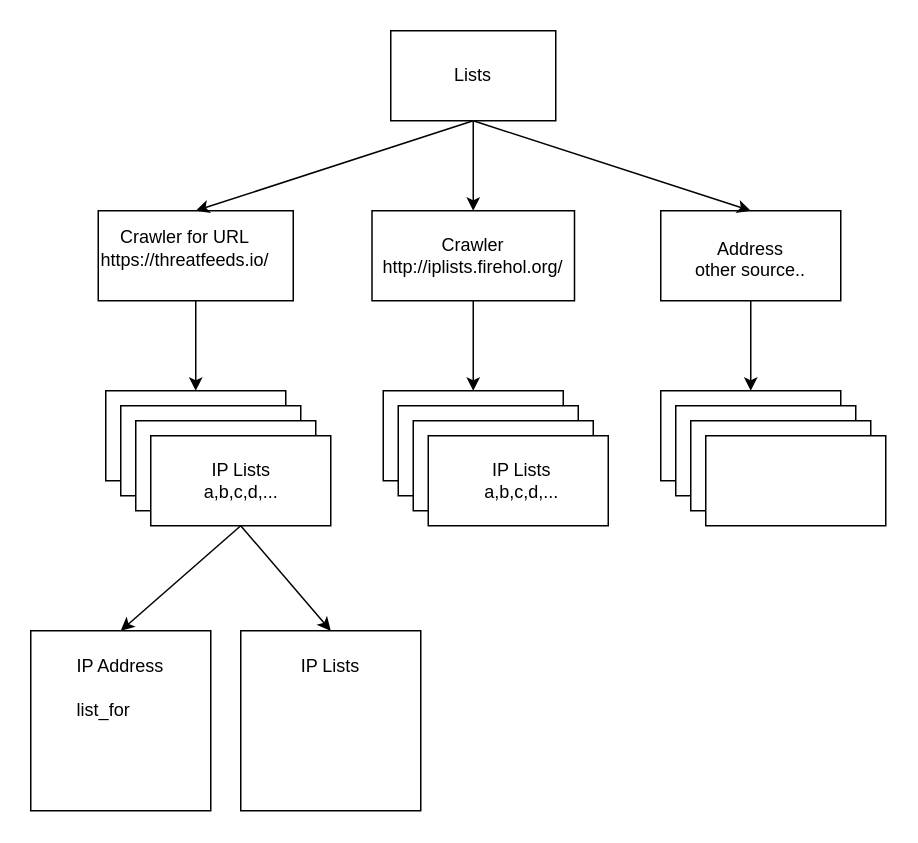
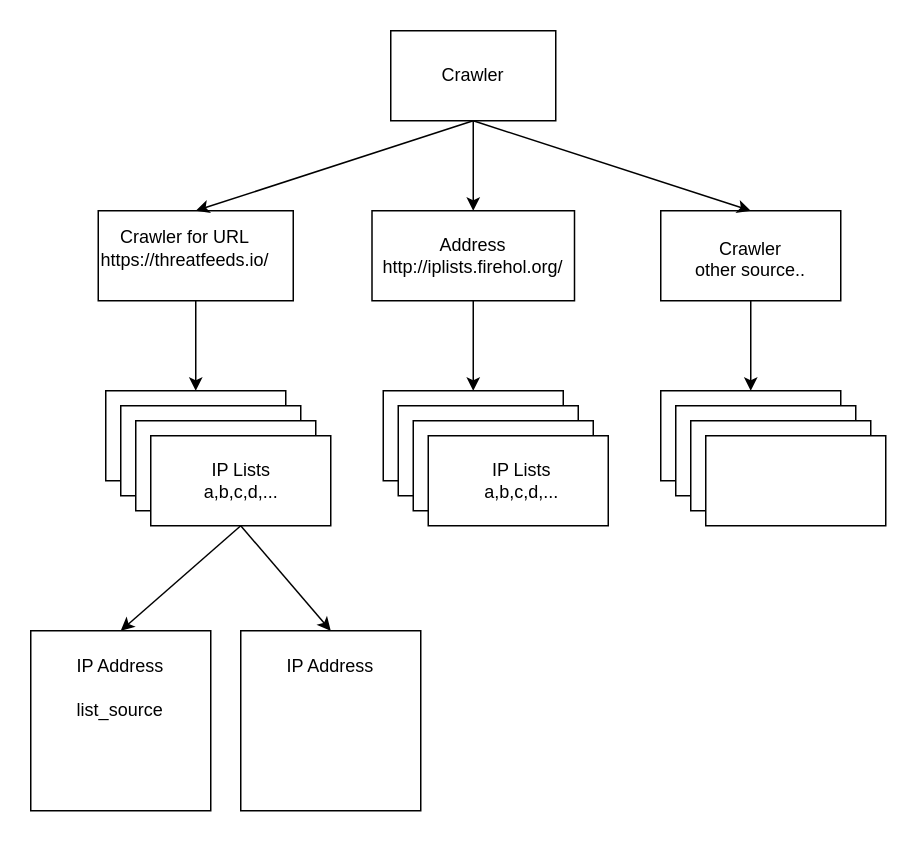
node "Lists": label "Lists" -> "Crawler"
node "Crawler http://iplists.firehol.org/": label "Crawler http://iplists.firehol.org/" -> "Address http://iplists.firehol.org/"
node "Address other source..": label "Address other source.." -> "Crawler other source.."
node "IP Lists": label "IP Lists" -> "IP Address"
node "IP Address list_for": label "IP Address list_for" -> "IP Address list_source"
